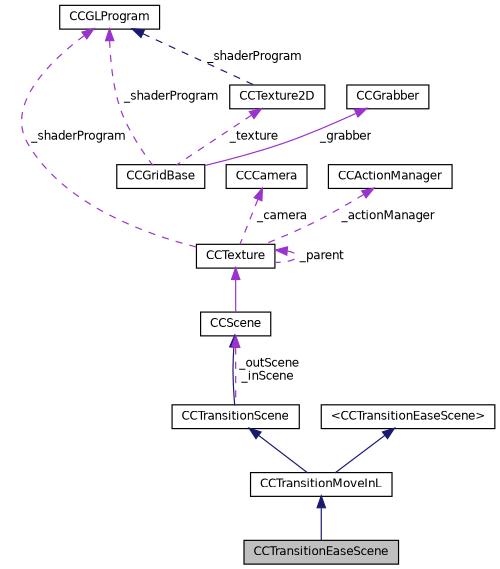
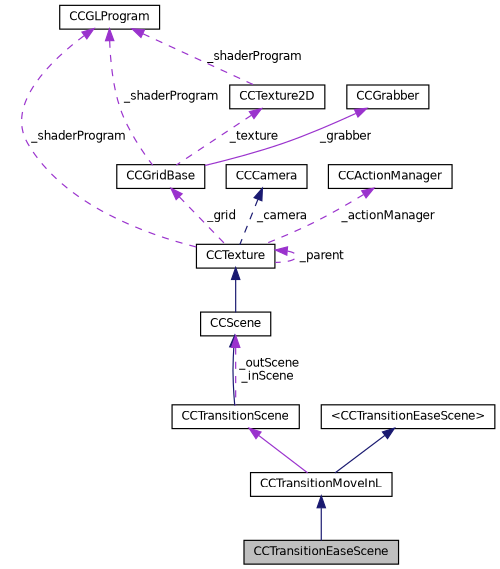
edge "CCTexture2D" -> "CCGLProgram": color midnightblue -> darkorchid3
edge "CCTexture" -> "CCGridBase": added, label "_grid"
edge "CCTexture" -> "CCCamera": color darkorchid3 -> midnightblue
edge "CCScene" -> "CCTexture": color darkorchid3 -> midnightblue
edge "CCTransitionMoveInL" -> "CCTransitionScene": color midnightblue -> darkorchid3
